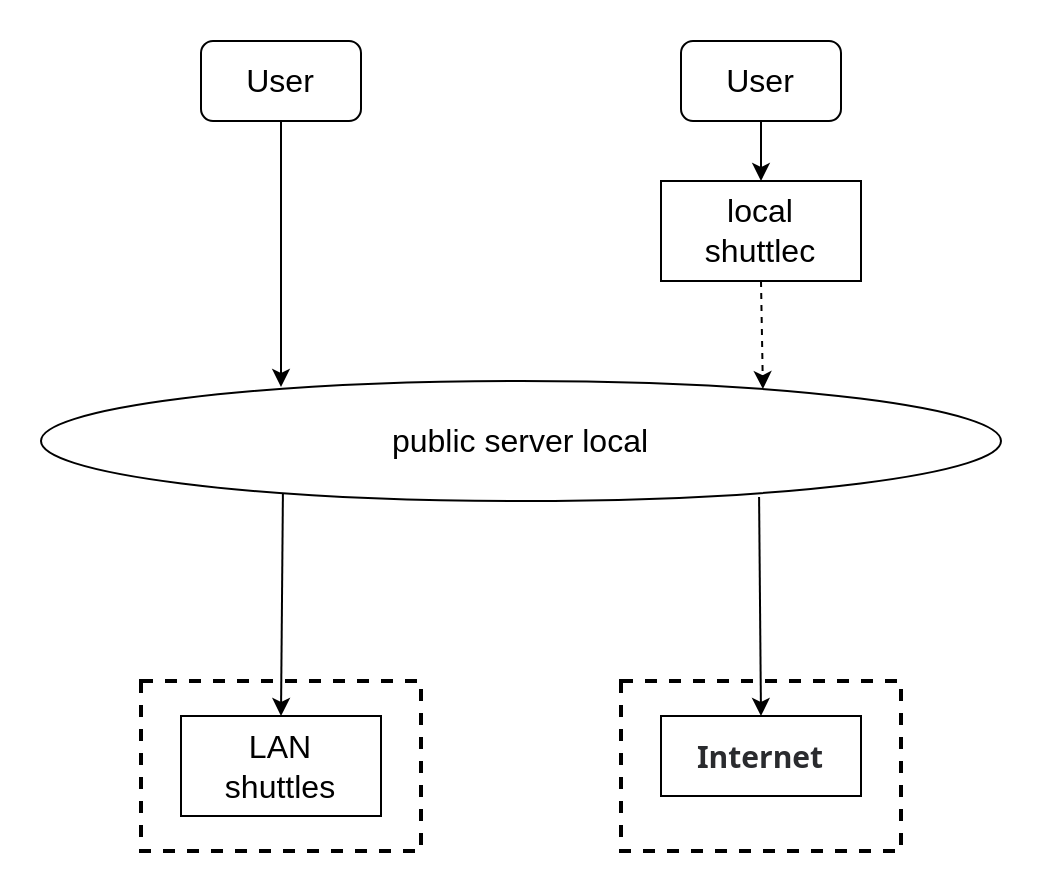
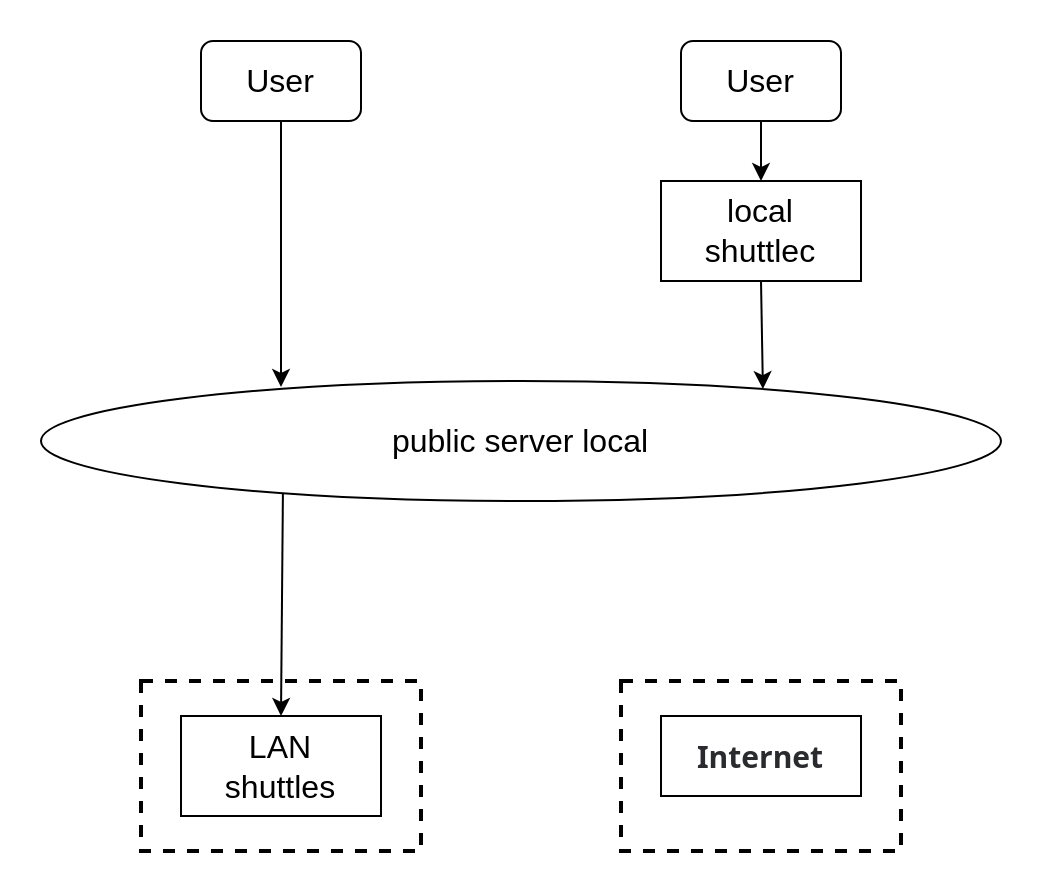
edge "local shuttlec" -> "public server local": style dashed -> solid
edge "public server local" -> "Internet": removed
